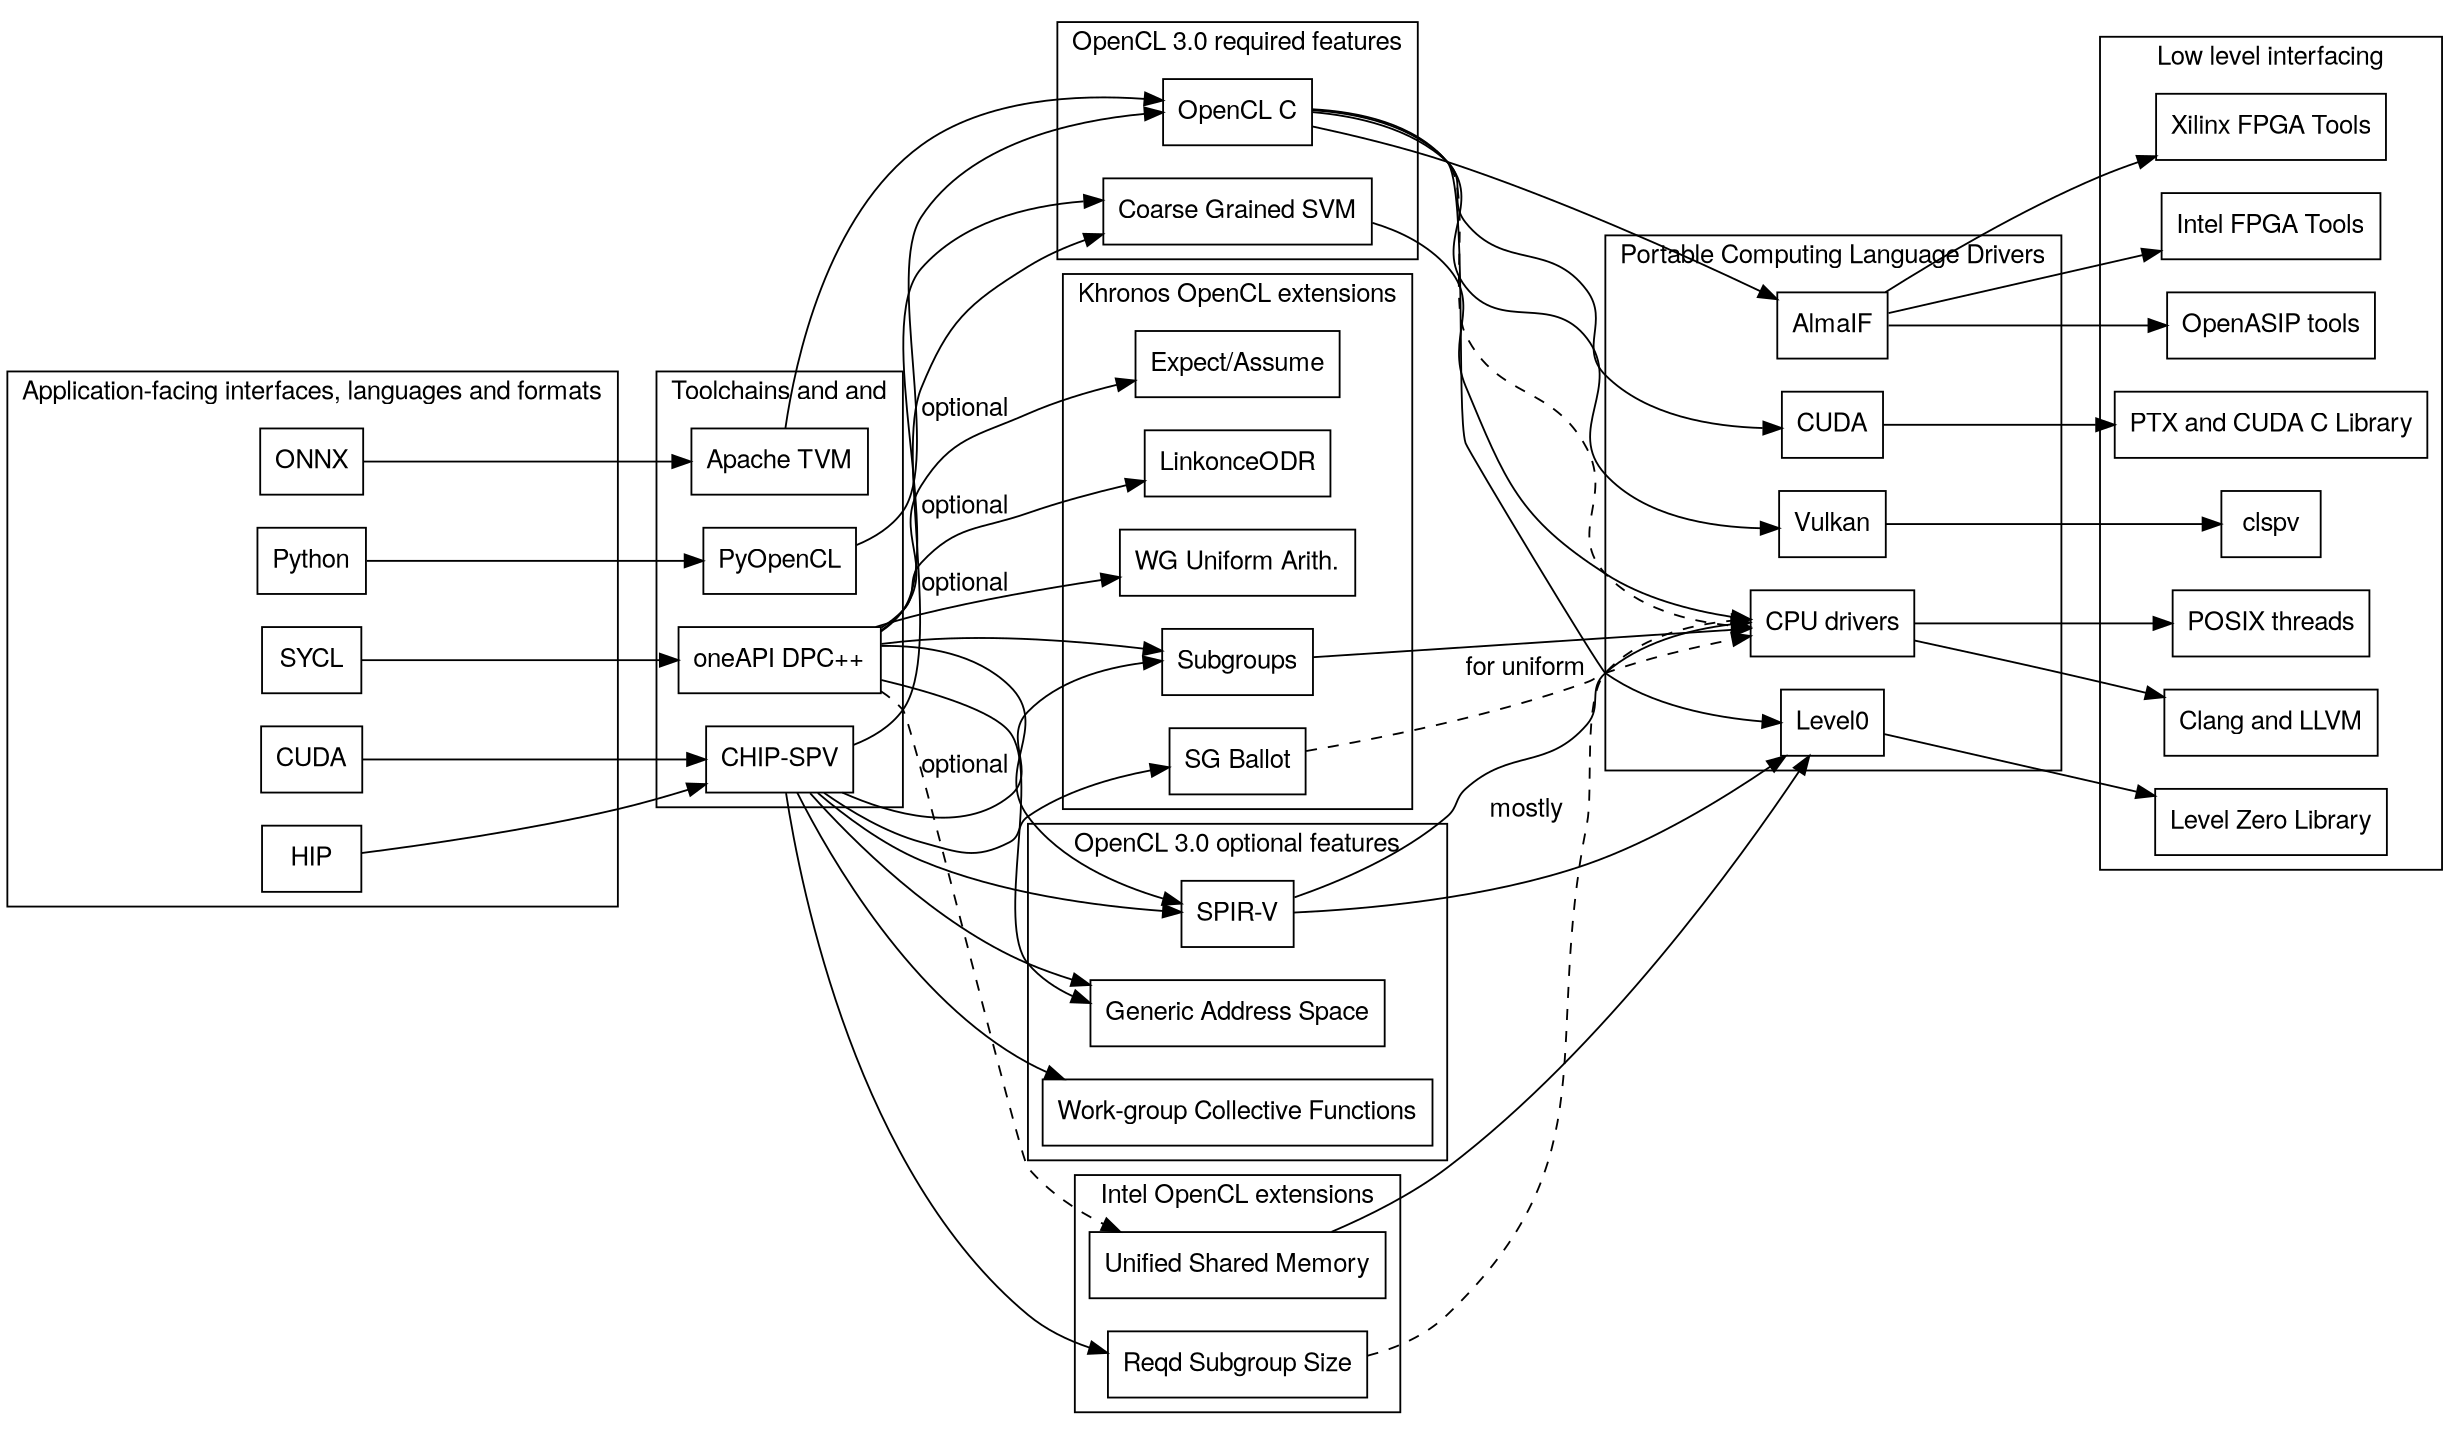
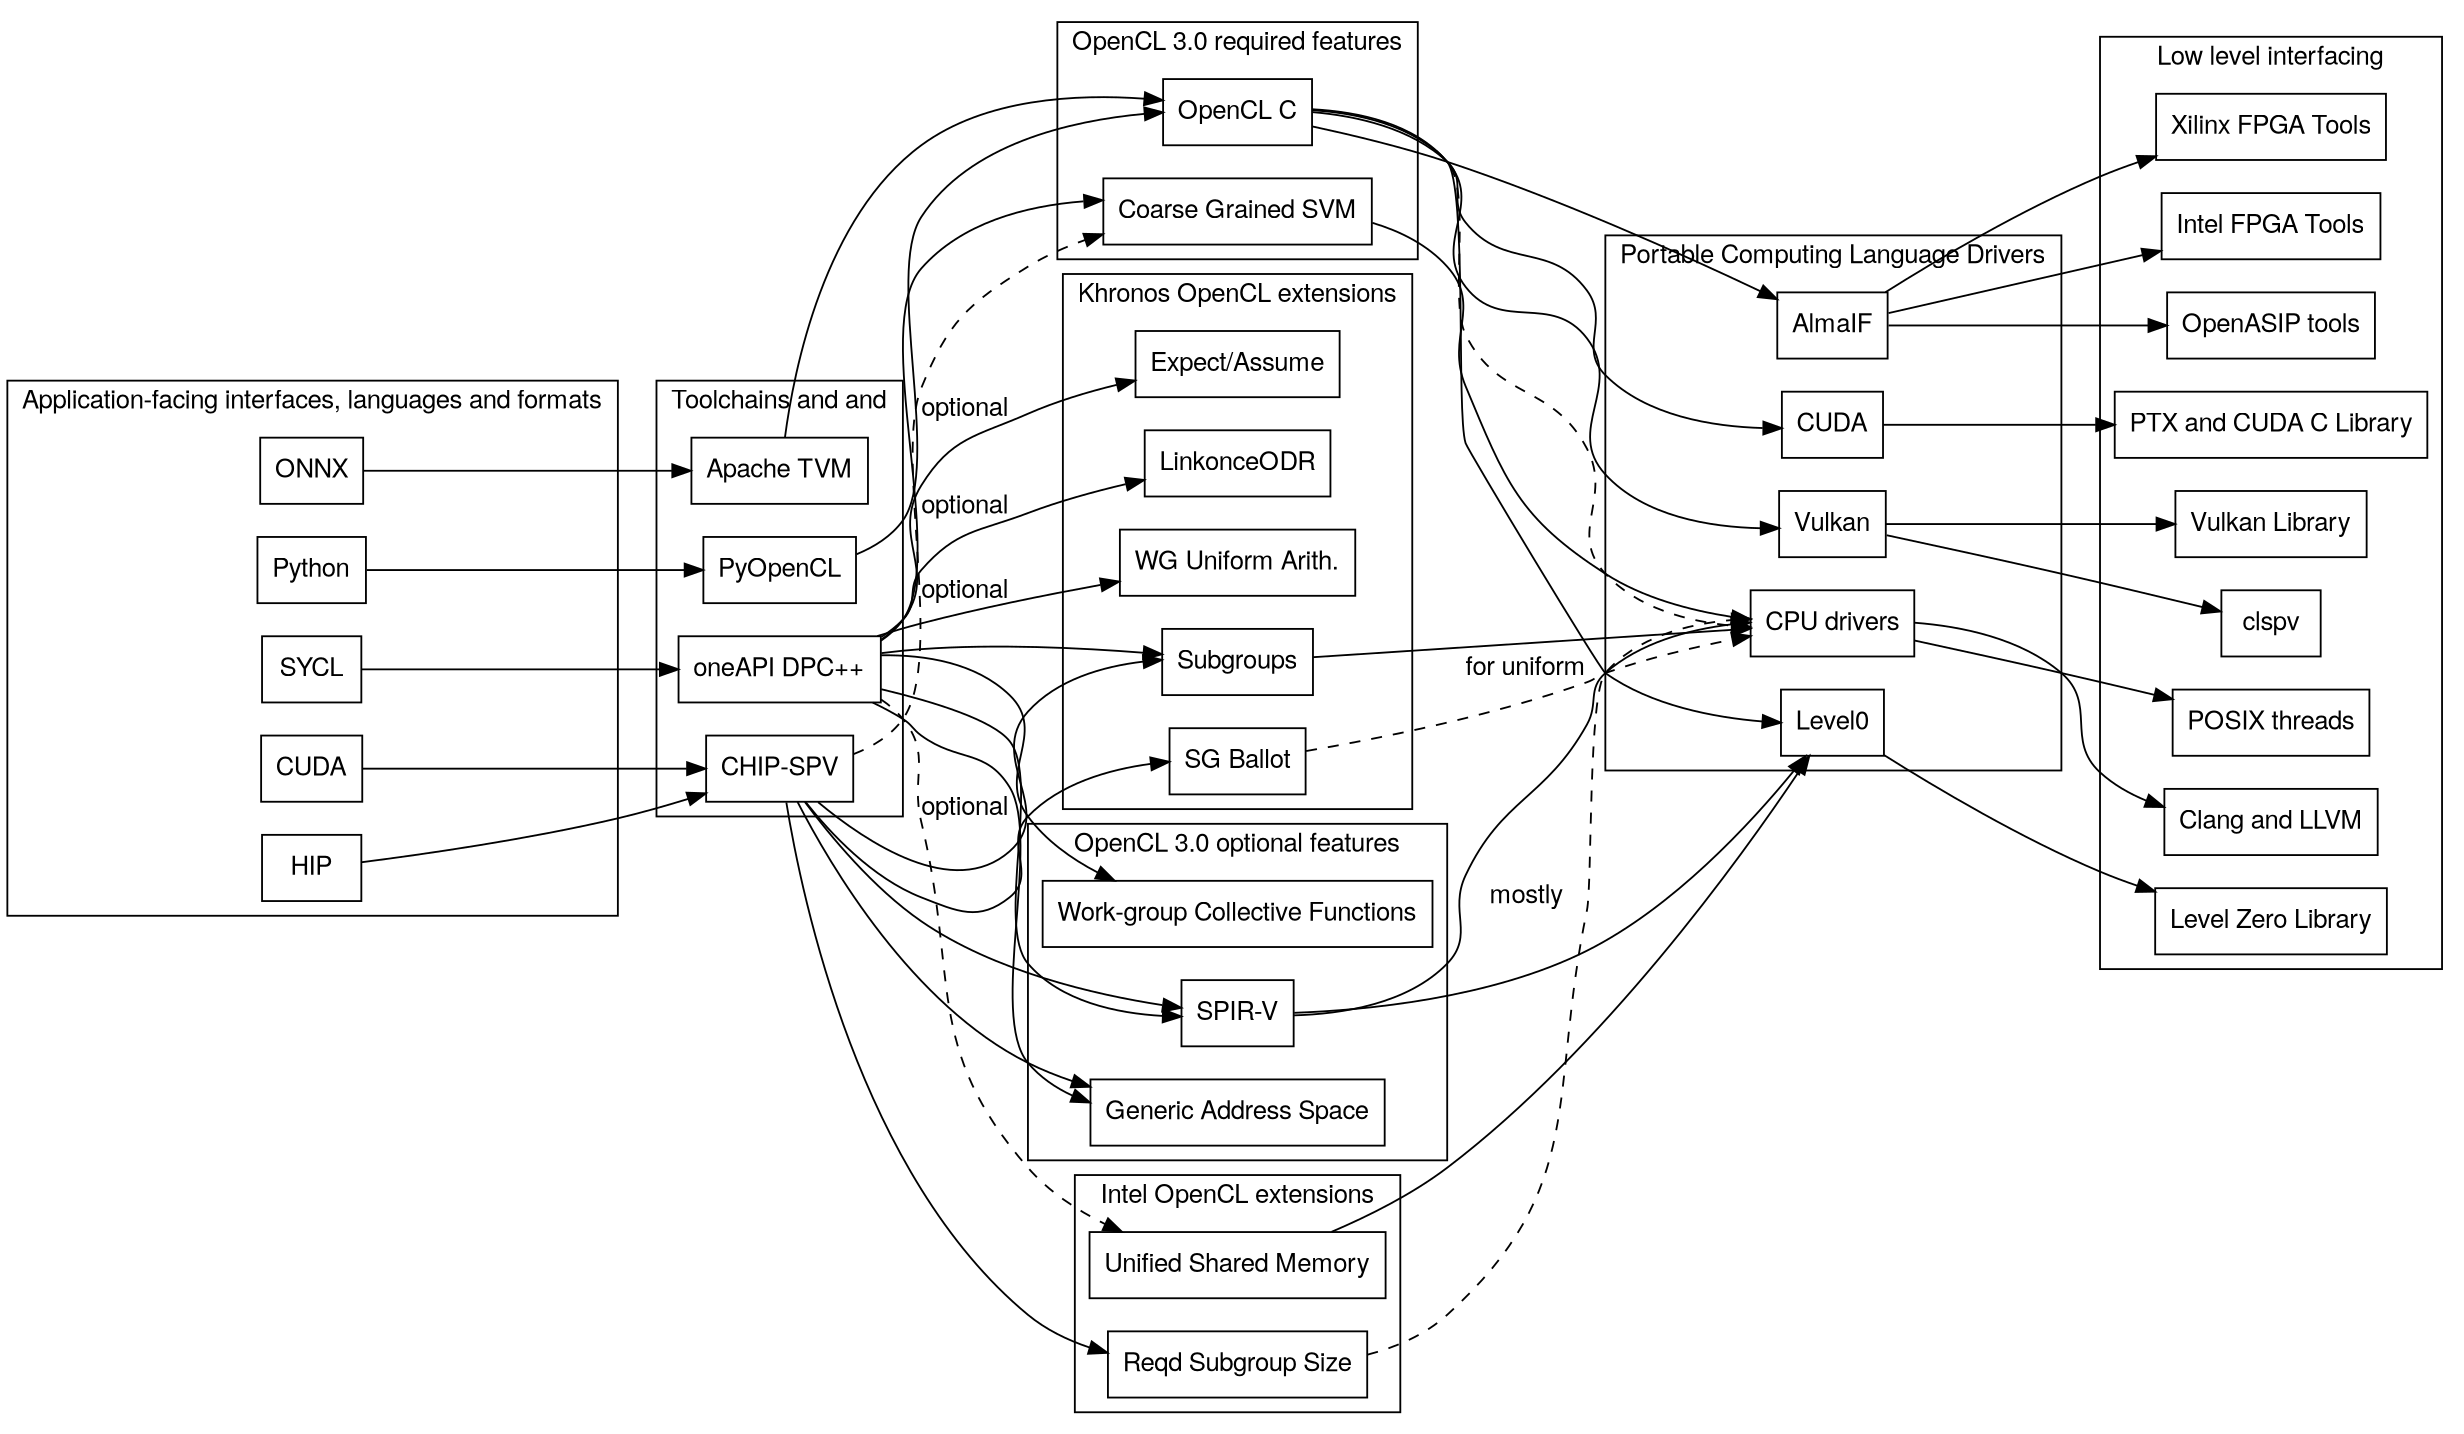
edge "CHIP-SPV" -> "Coarse Grained SVM": style solid -> dashed
node "Vulkan Library": added
edge "CHIP-SPV" -> "Work-group Collective Functions": now "oneAPI DPC++" -> "Work-group Collective Functions"
